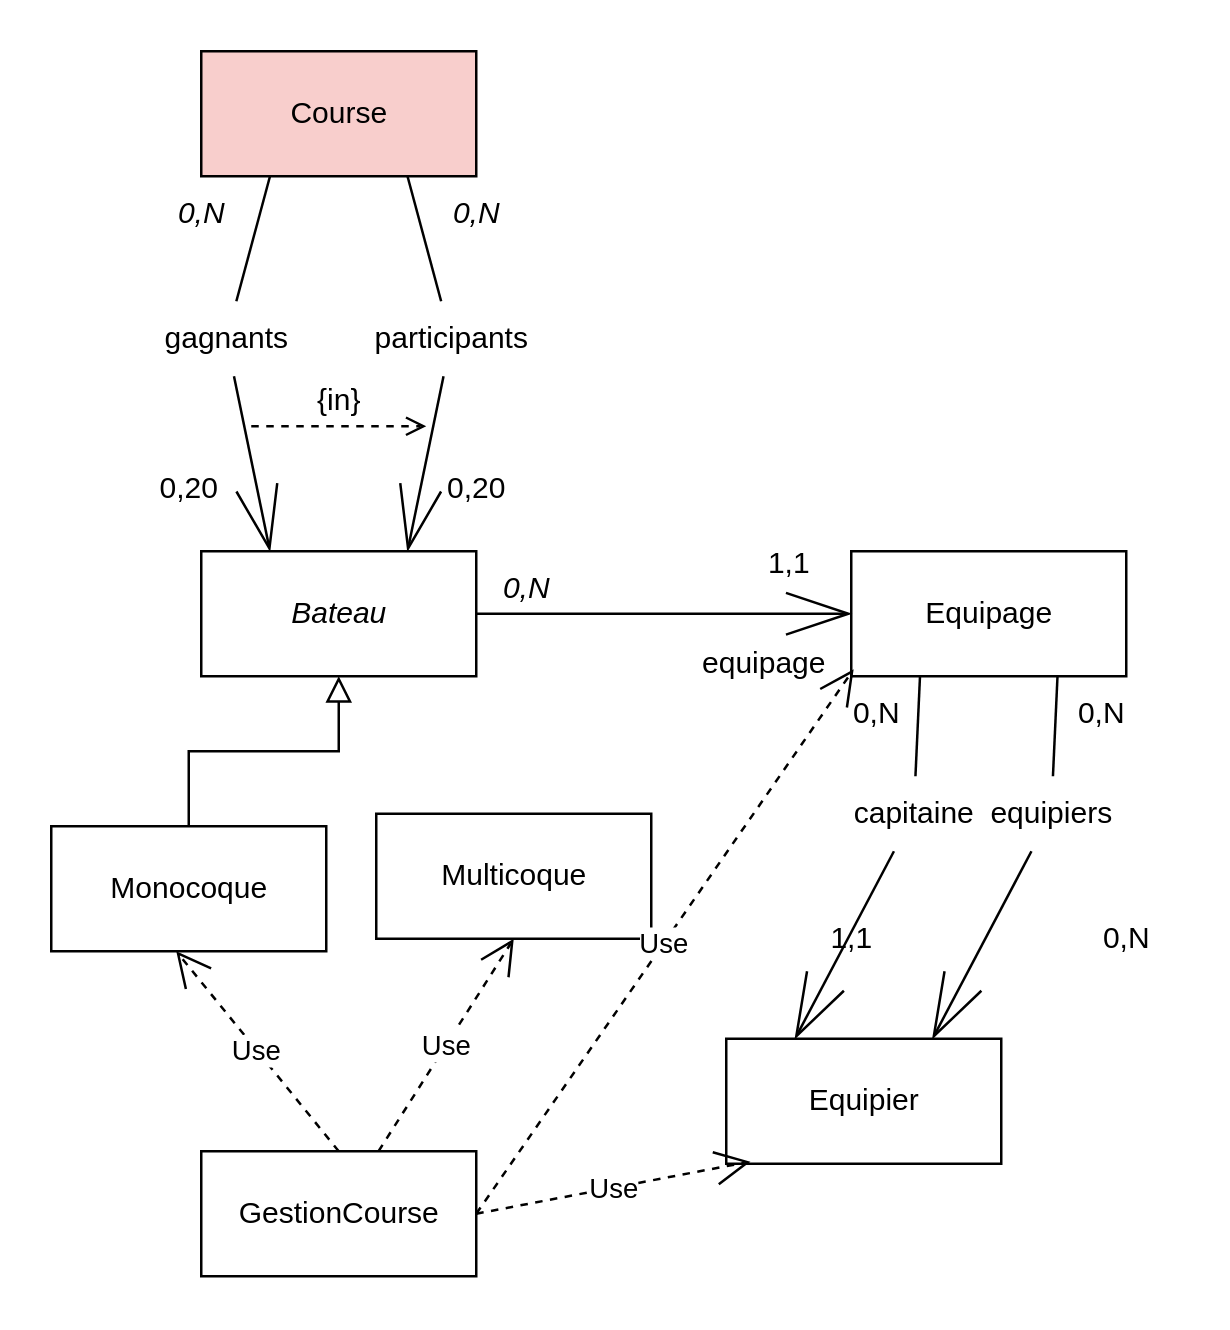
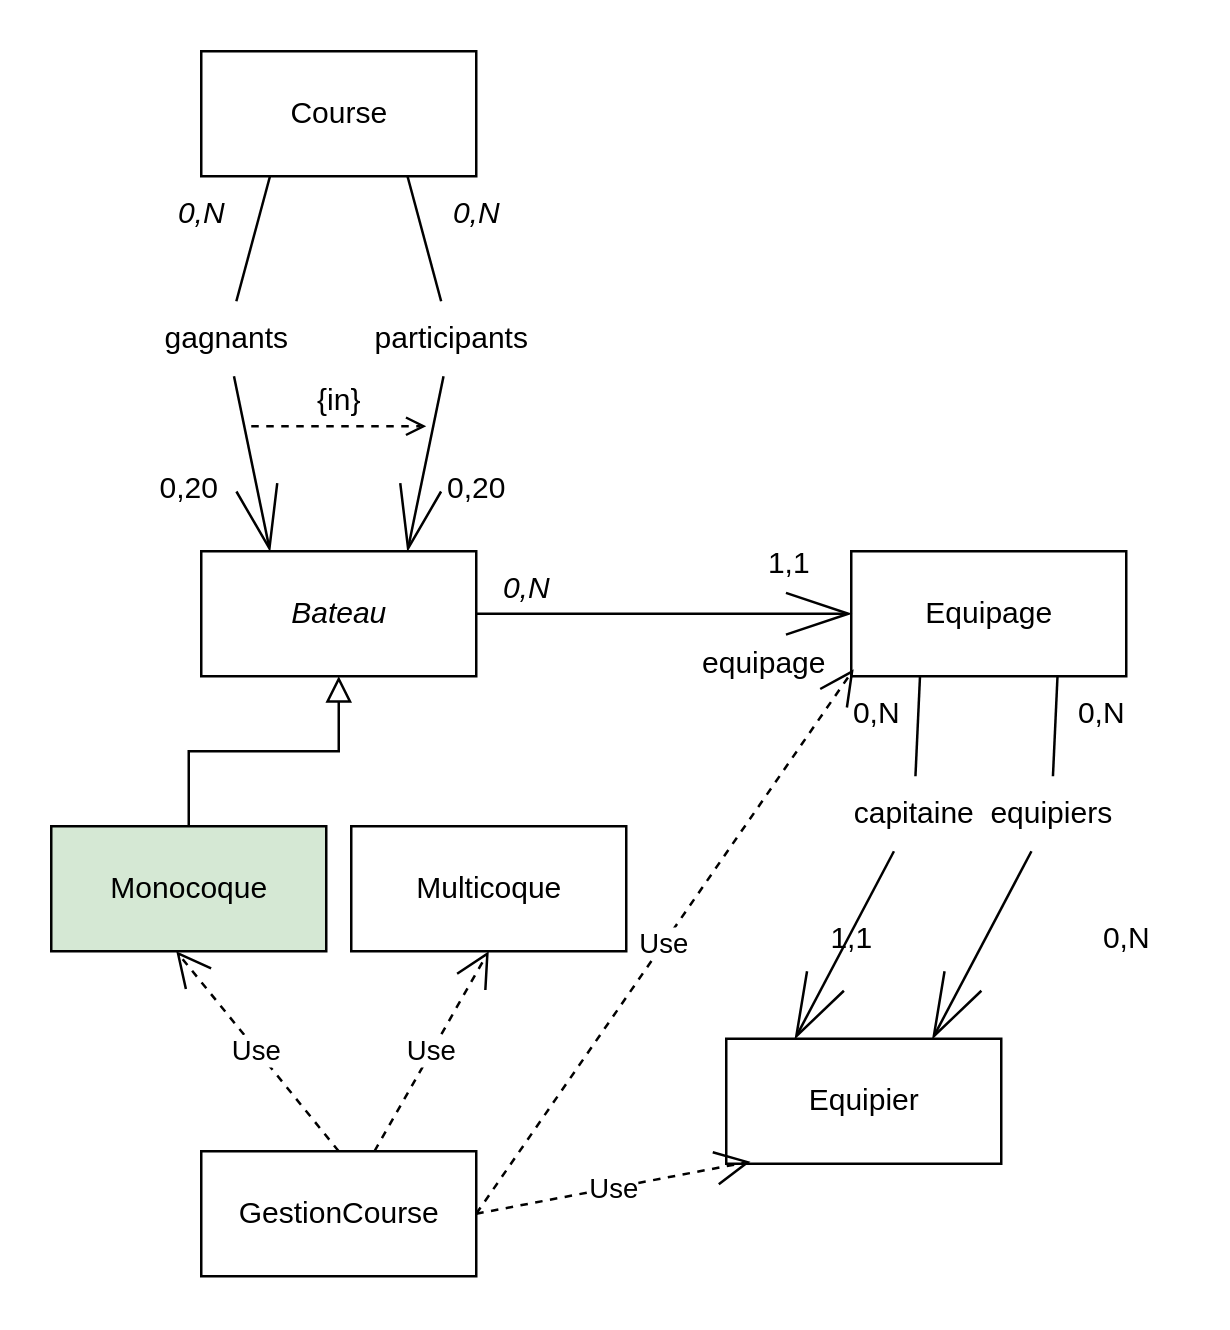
node "Course": fillcolor #f8cecc -> #ffffff
node "Multicoque": moved (514, 876) -> (489, 889)
node "Monocoque": fillcolor #ffffff -> #d5e8d4
